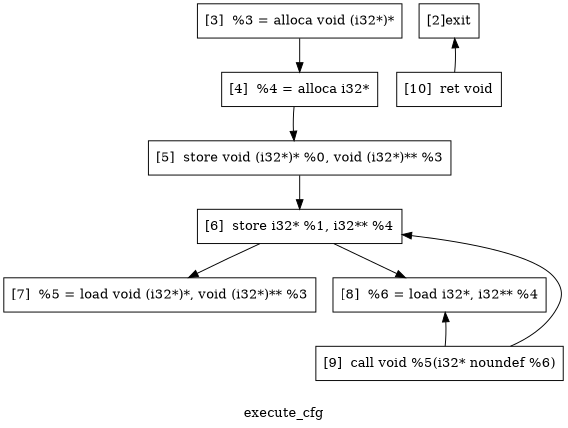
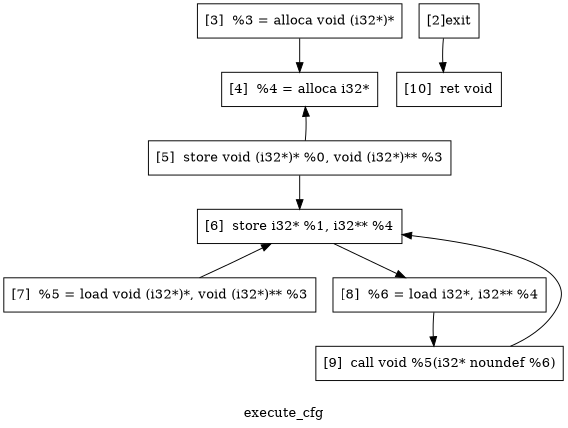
edge "[10]  ret void" -> "[2]exit": reversed
edge "[4]  %4 = alloca i32*" -> "[5]  store void (i32*)* %0, void (i32*)** %3": reversed
edge "[6]  store i32* %1, i32** %4" -> "[7]  %5 = load void (i32*)*, void (i32*)** %3": reversed
edge "[9]  call void %5(i32* noundef %6)" -> "[8]  %6 = load i32*, i32** %4": reversed
